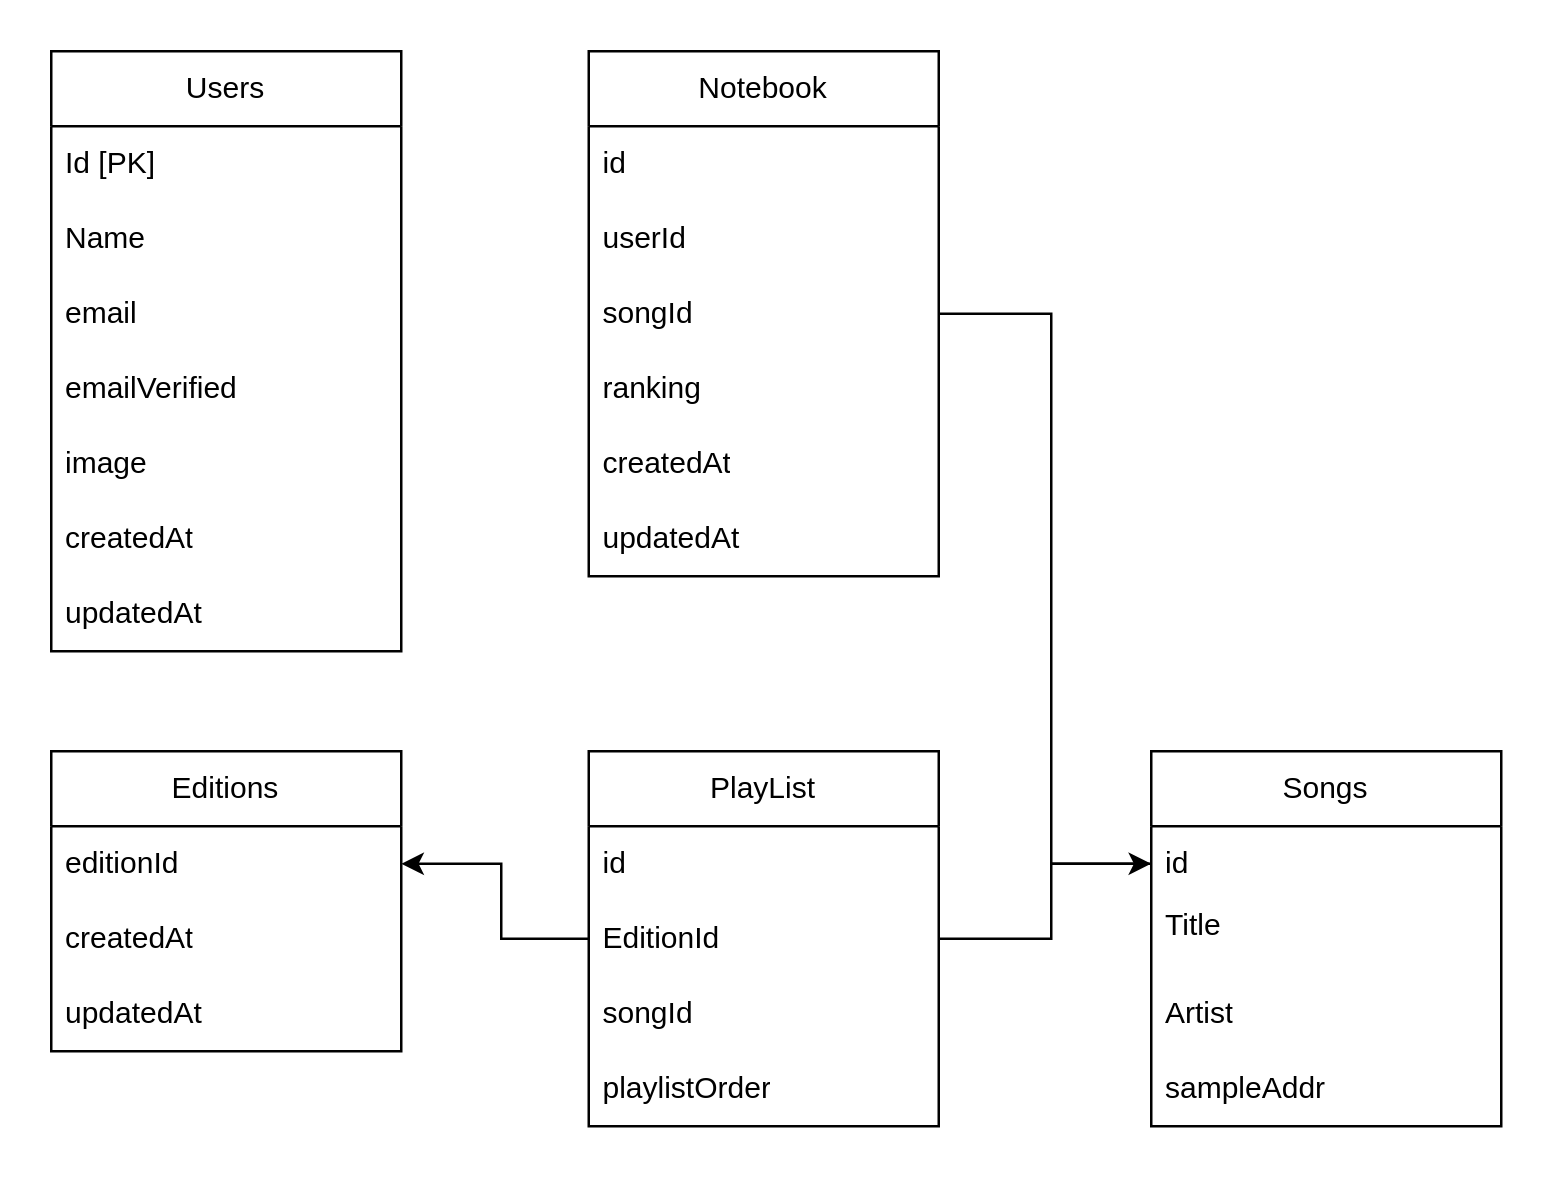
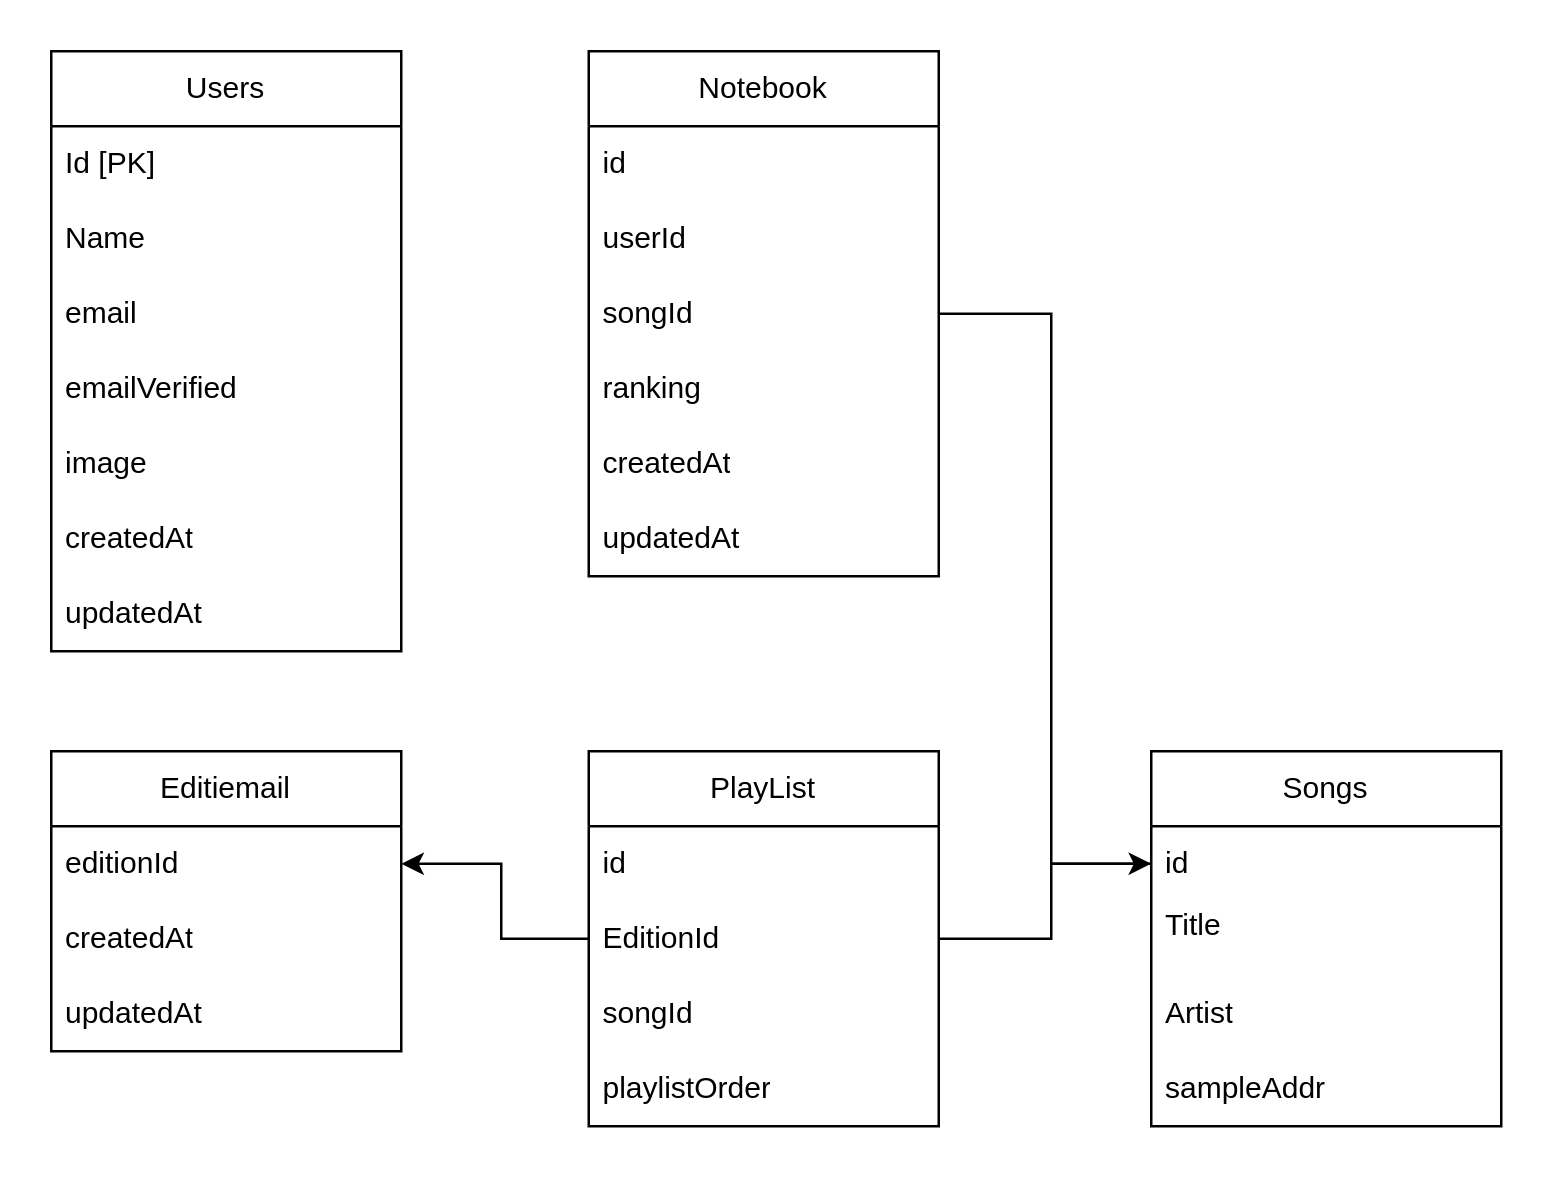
node "Editions": label "Editions" -> "Editiemail"
